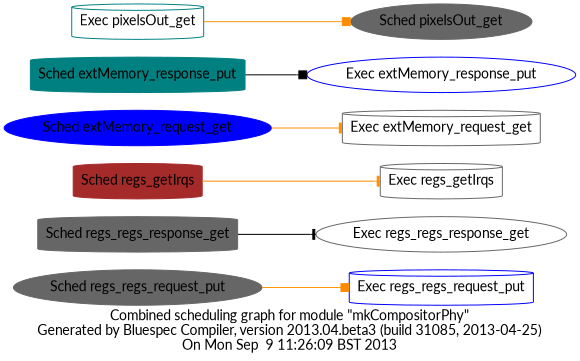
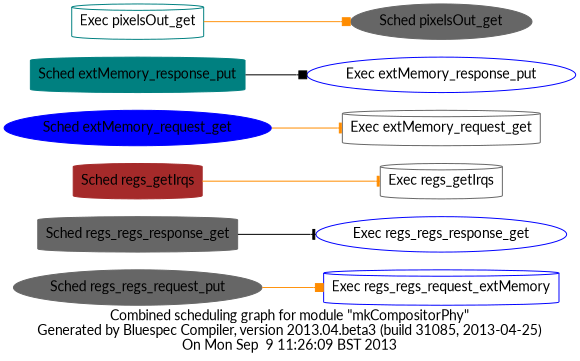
node "Exec regs_regs_response_get": color gray40 -> blue
node "Exec regs_regs_request_put": label "Exec regs_regs_request_put" -> "Exec regs_regs_request_extMemory"
